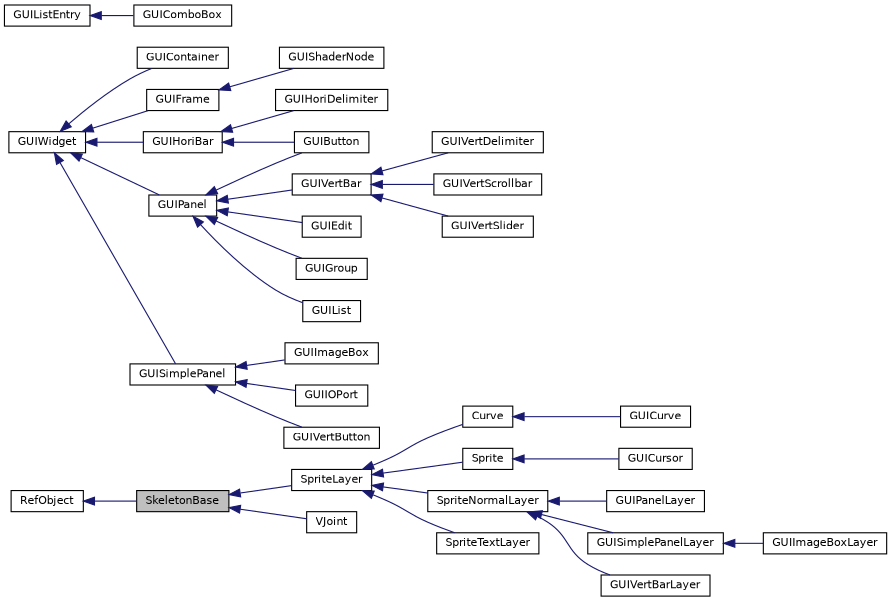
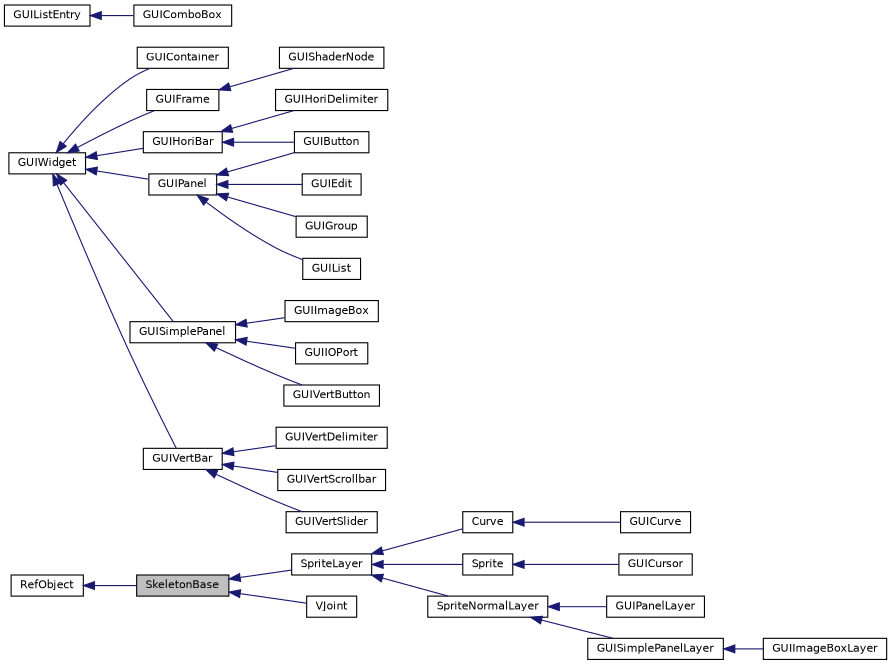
edge "GUIVertBar" -> "GUIPanel": now "GUIVertBar" -> "GUIWidget"
node "SpriteTextLayer": removed
node "GUIVertBarLayer": removed
